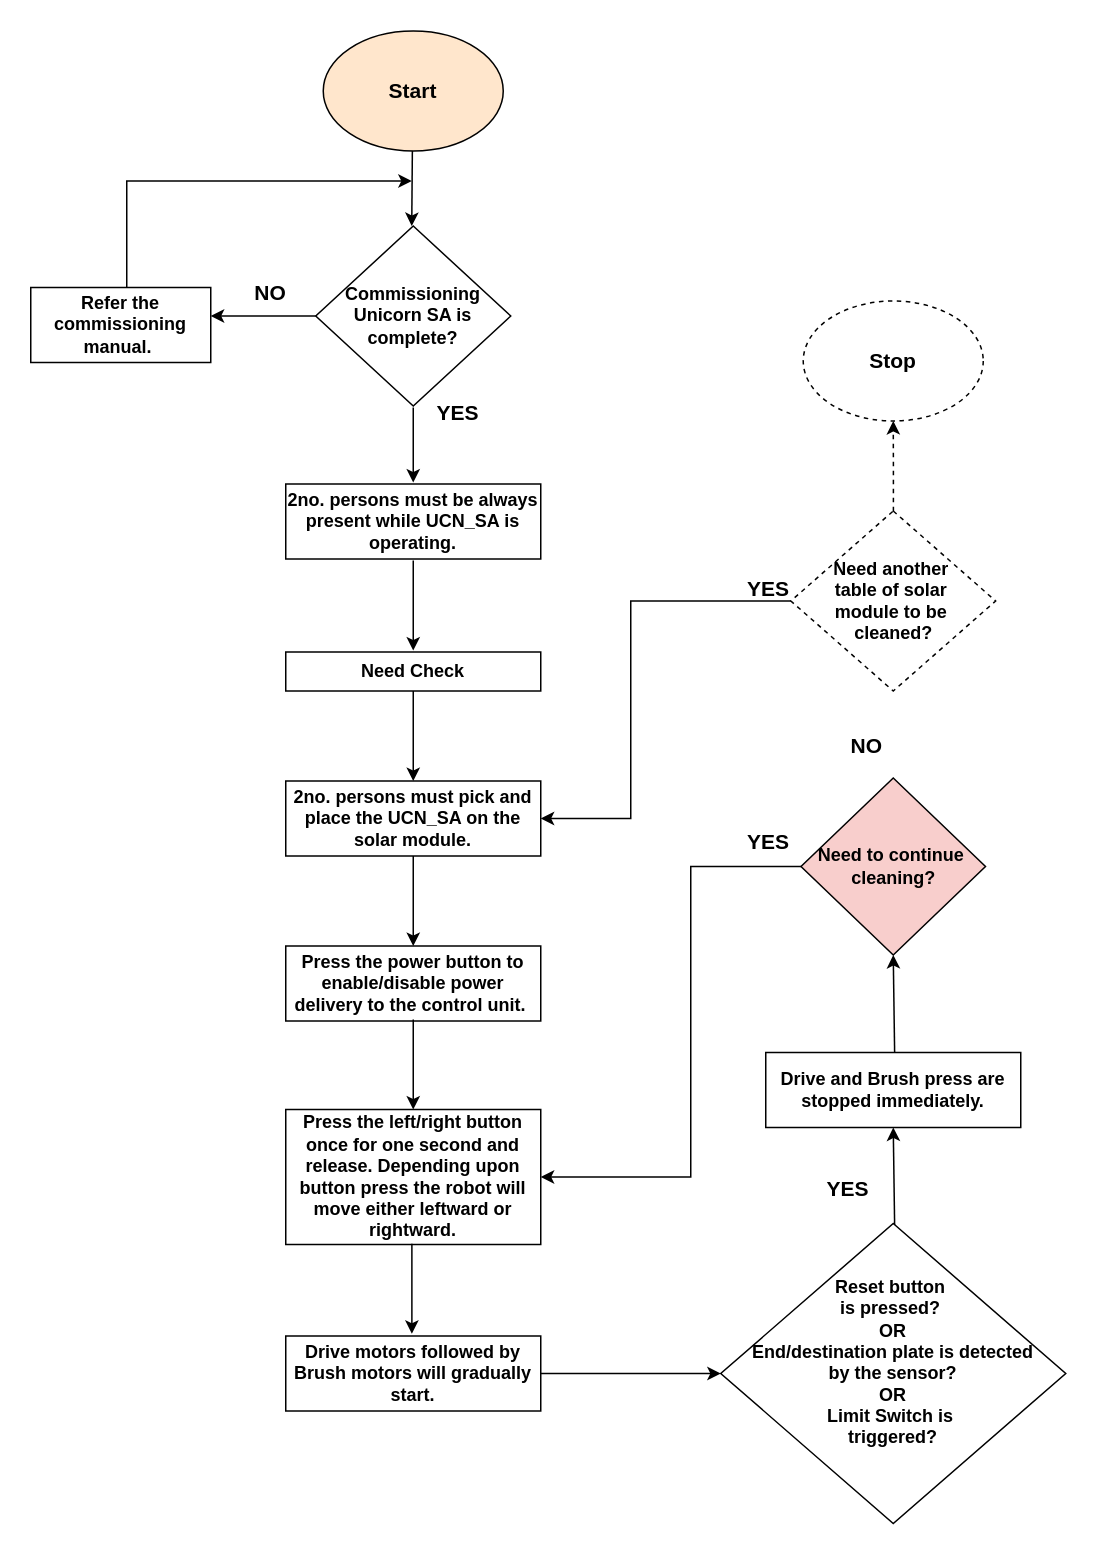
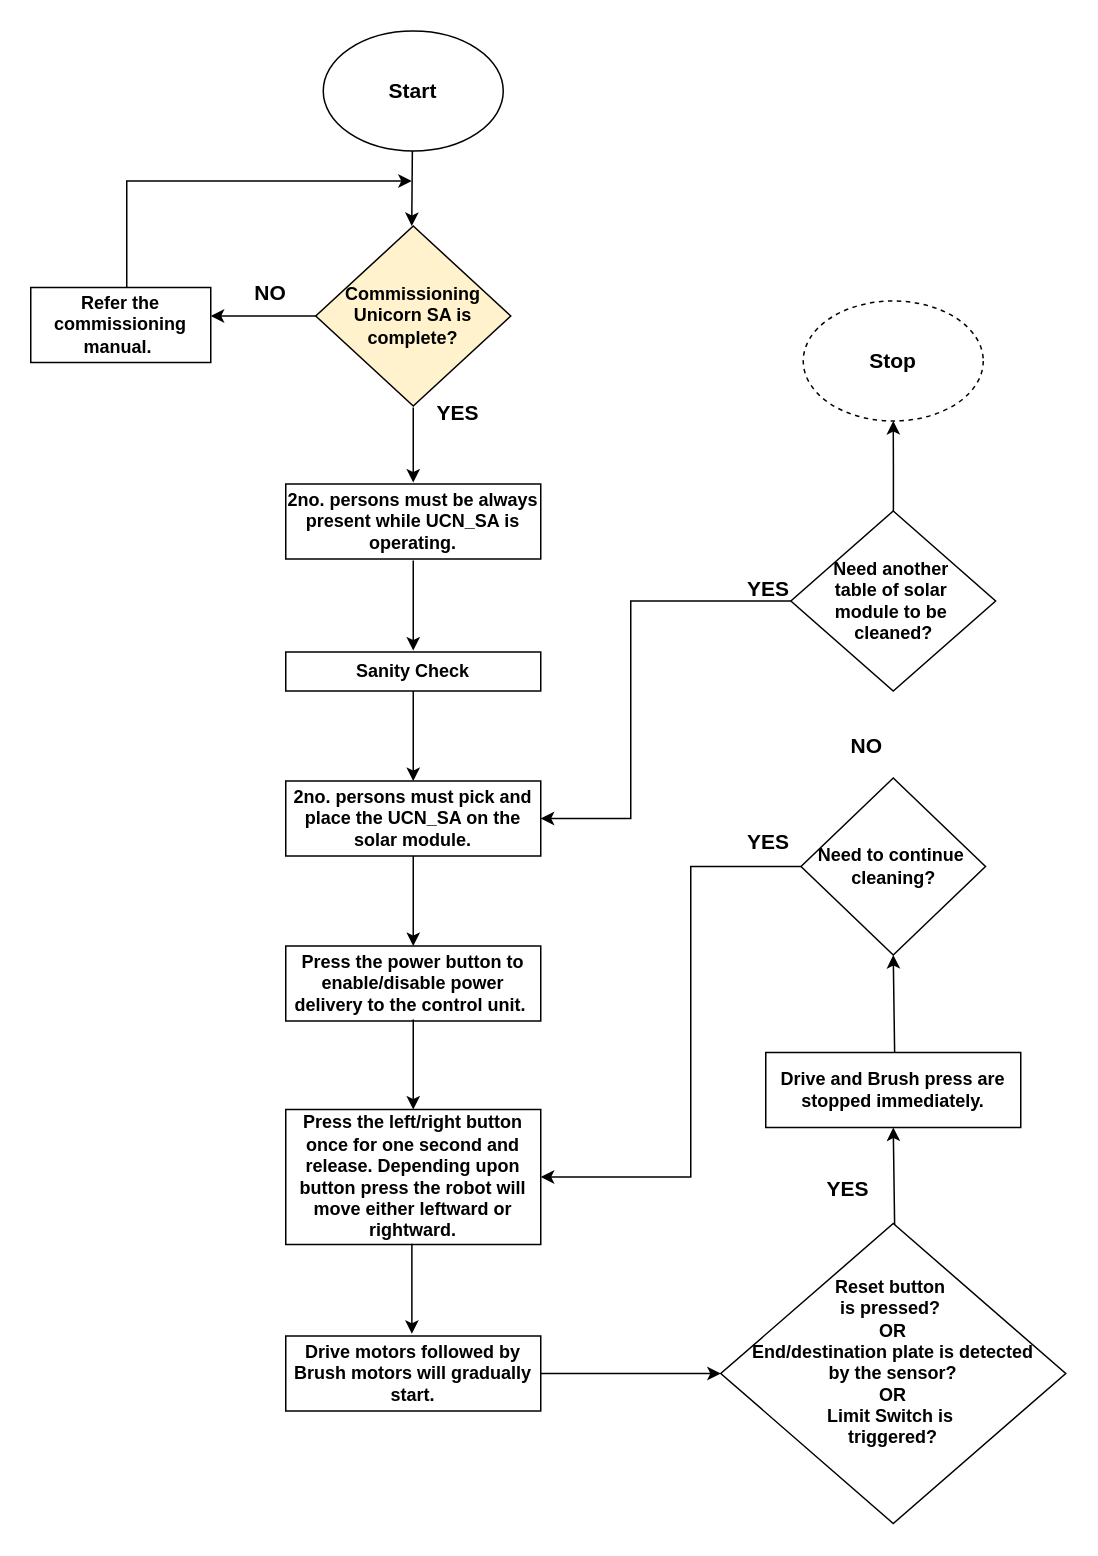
node "Start": fillcolor #ffe6cc -> #ffffff
node "Commissioning Unicorn SA is complete?": fillcolor #ffffff -> #fff2cc
edge "Need another table of solar module to be cleaned?" -> "Stop": style dashed -> solid
node "Need another table of solar module to be cleaned?": style dashed -> solid
node "Need Check": label "Need Check" -> "Sanity Check"
node "Need to continue cleaning?": fillcolor #f8cecc -> #ffffff
